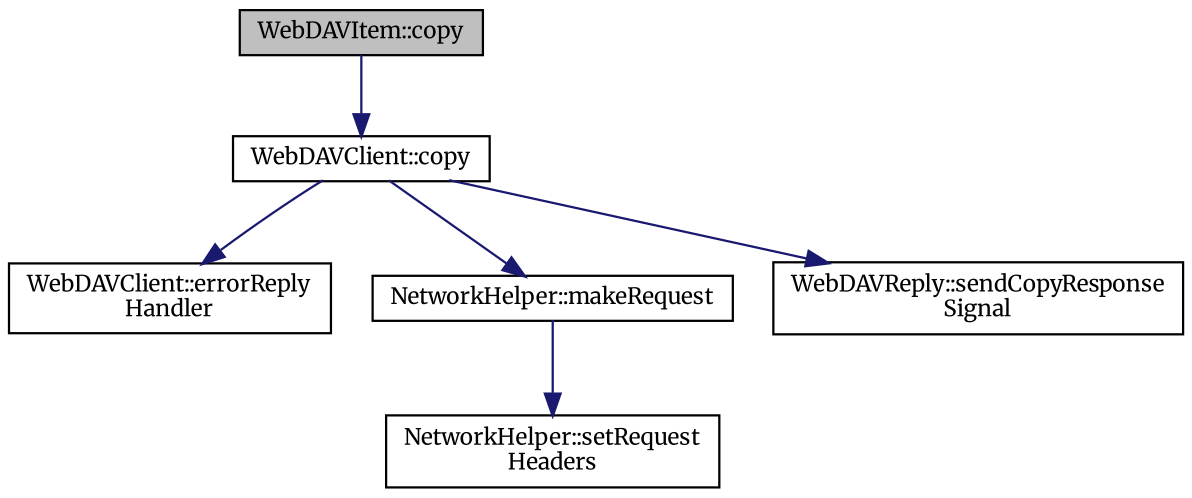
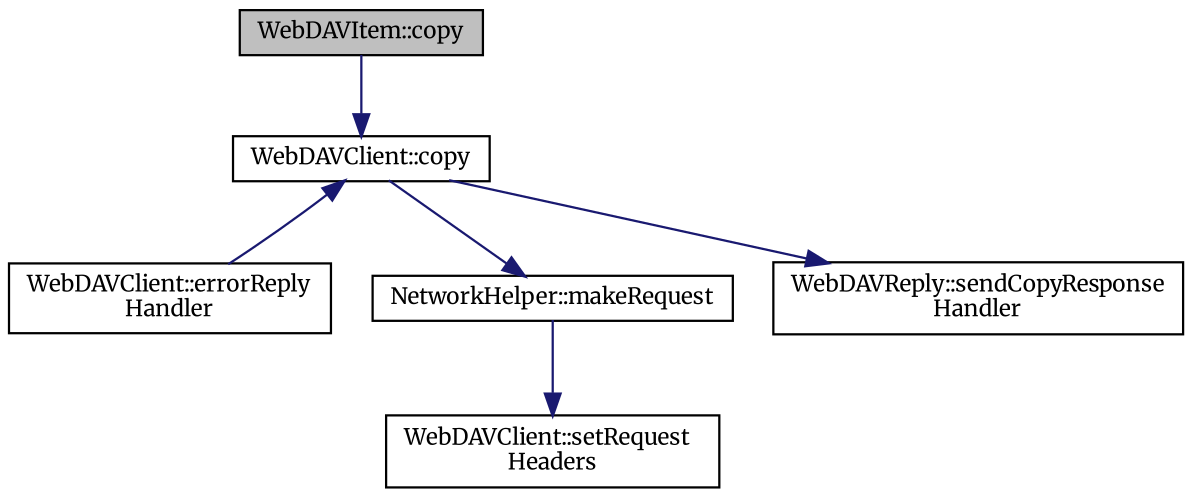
edge "WebDAVClient::copy" -> "WebDAVClient::errorReply Handler": reversed
node "WebDAVReply::sendCopyResponse Signal": label "WebDAVReply::sendCopyResponse Signal" -> "WebDAVReply::sendCopyResponse Handler"
node "NetworkHelper::setRequest Headers": label "NetworkHelper::setRequest Headers" -> "WebDAVClient::setRequest Headers"
